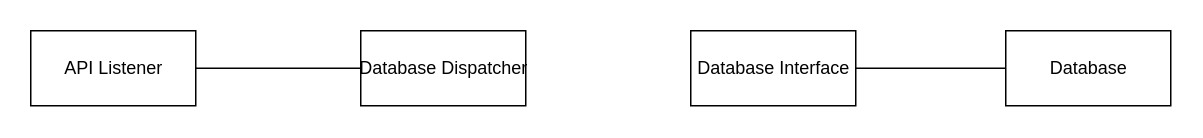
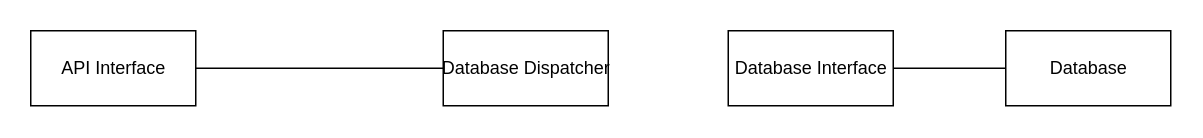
node "API Listener": label "API Listener" -> "API Interface"
node "Database Dispatcher": moved (443, 68) -> (526, 68)
node "Database Interface": moved (773, 68) -> (811, 68)
